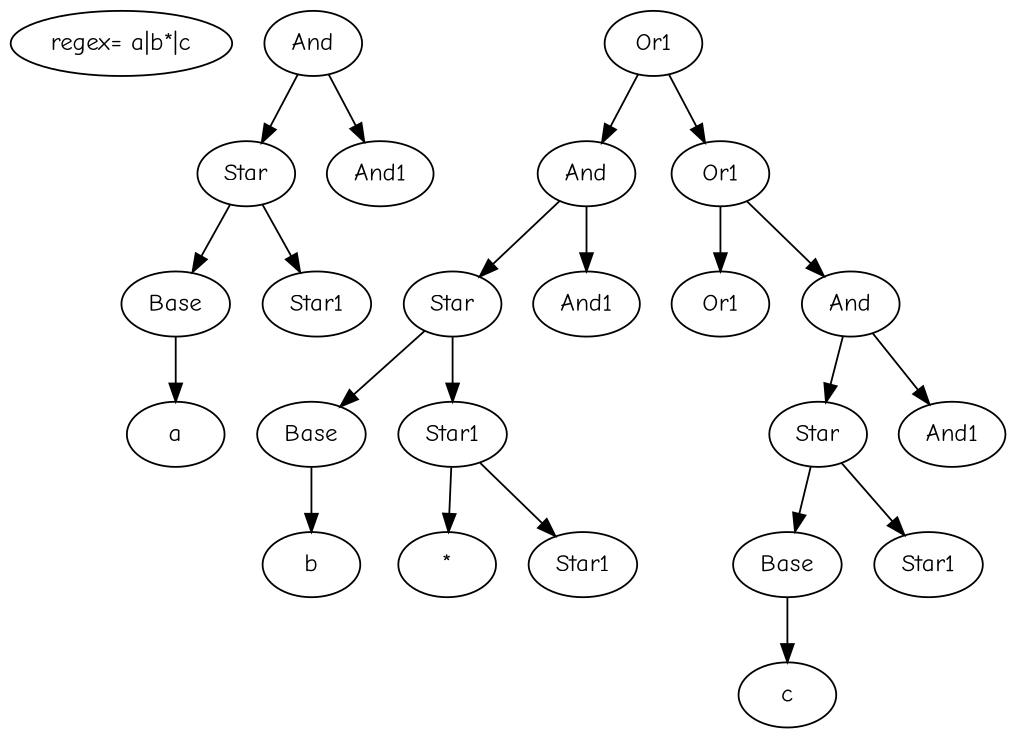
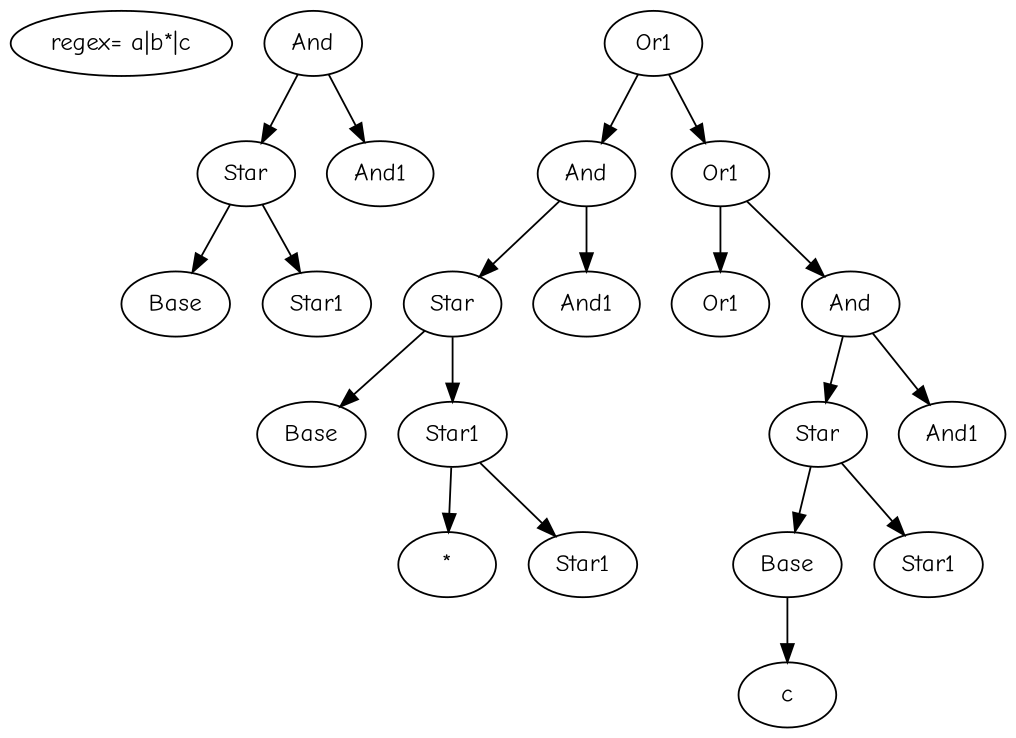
node "a": removed
node "b": removed
